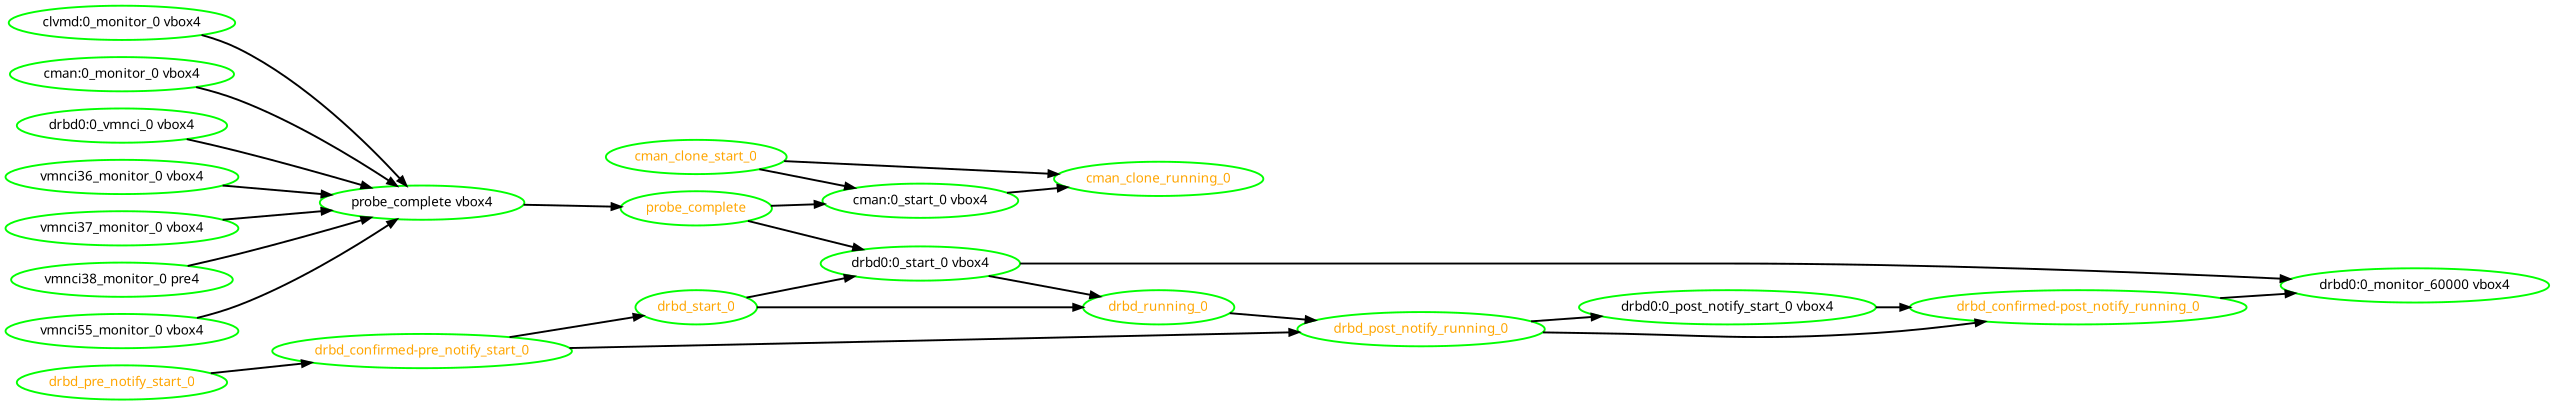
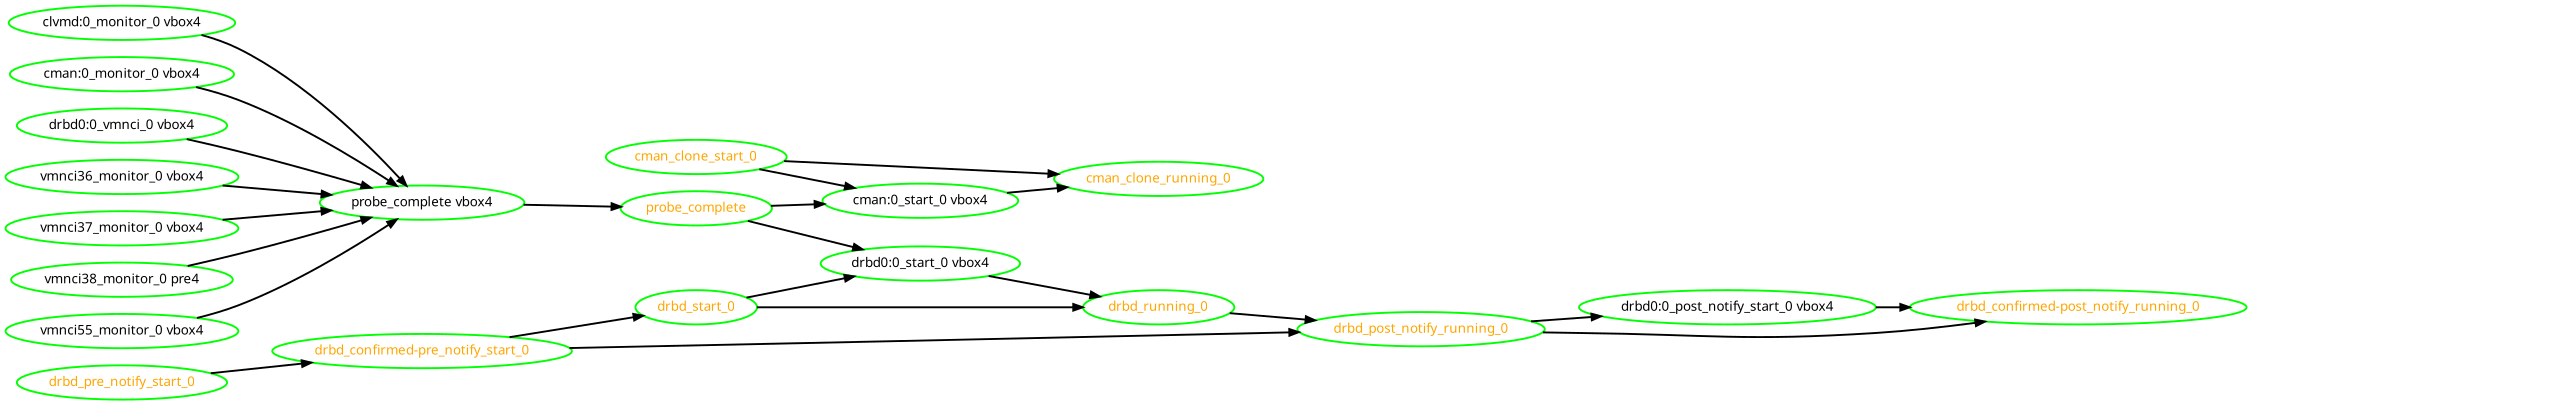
node "drbd0:0_monitor_60000 vbox4": removed
